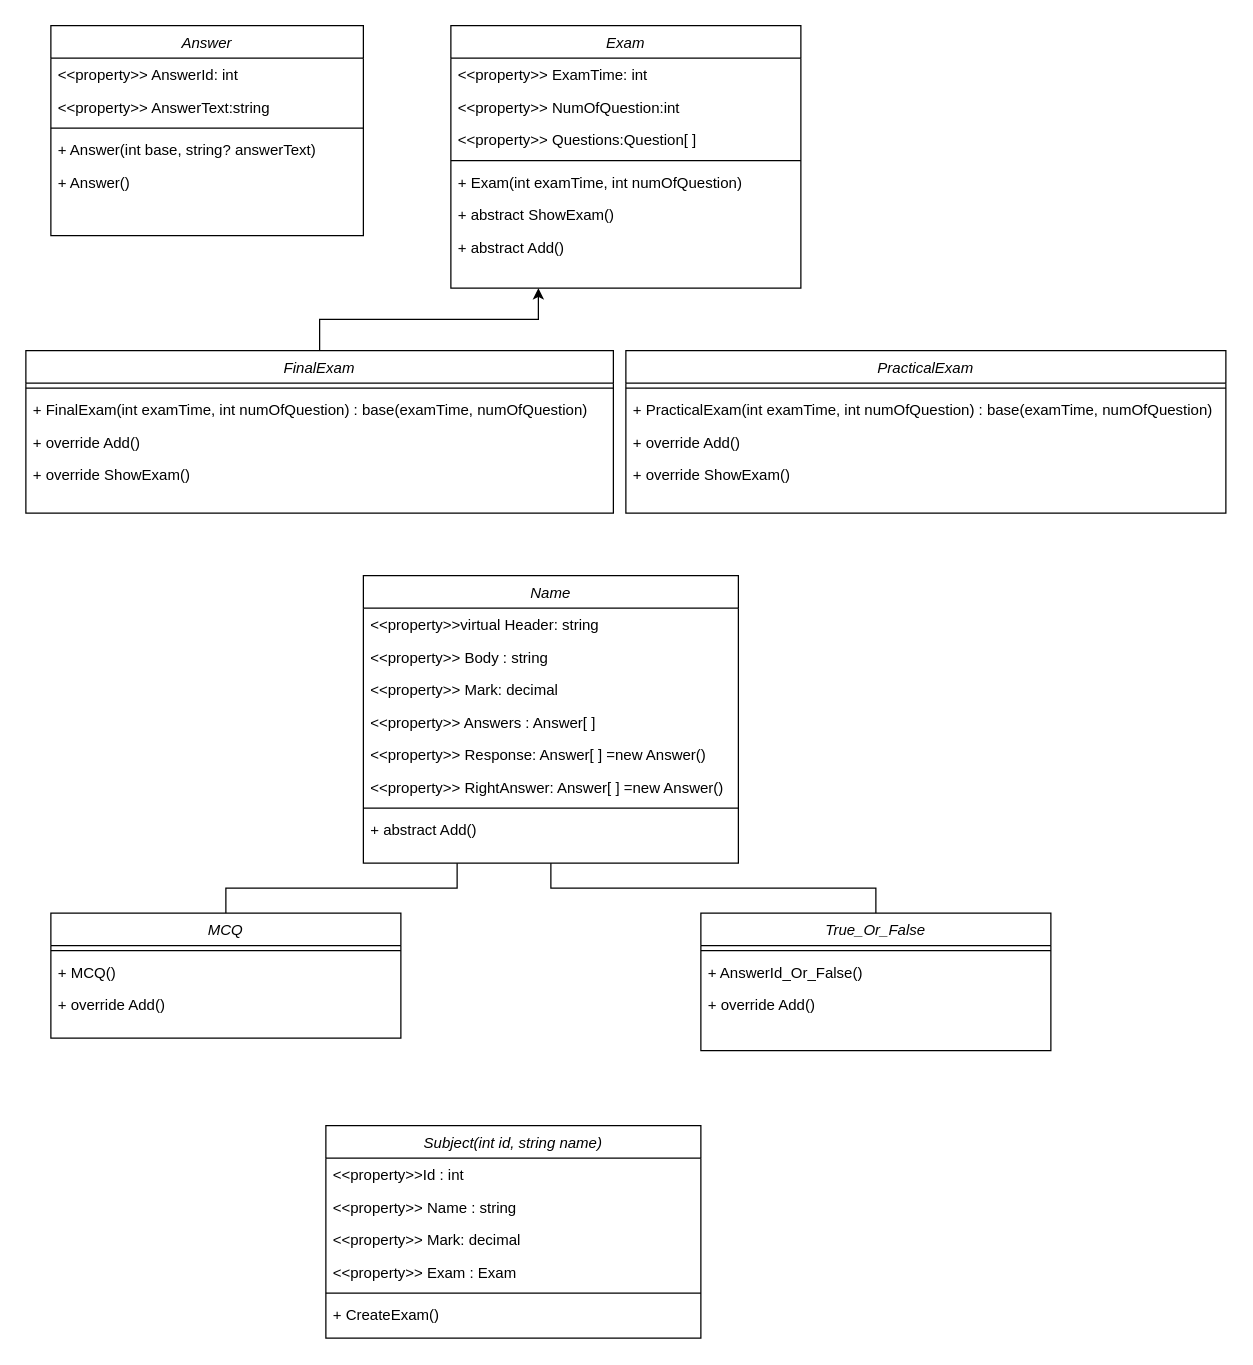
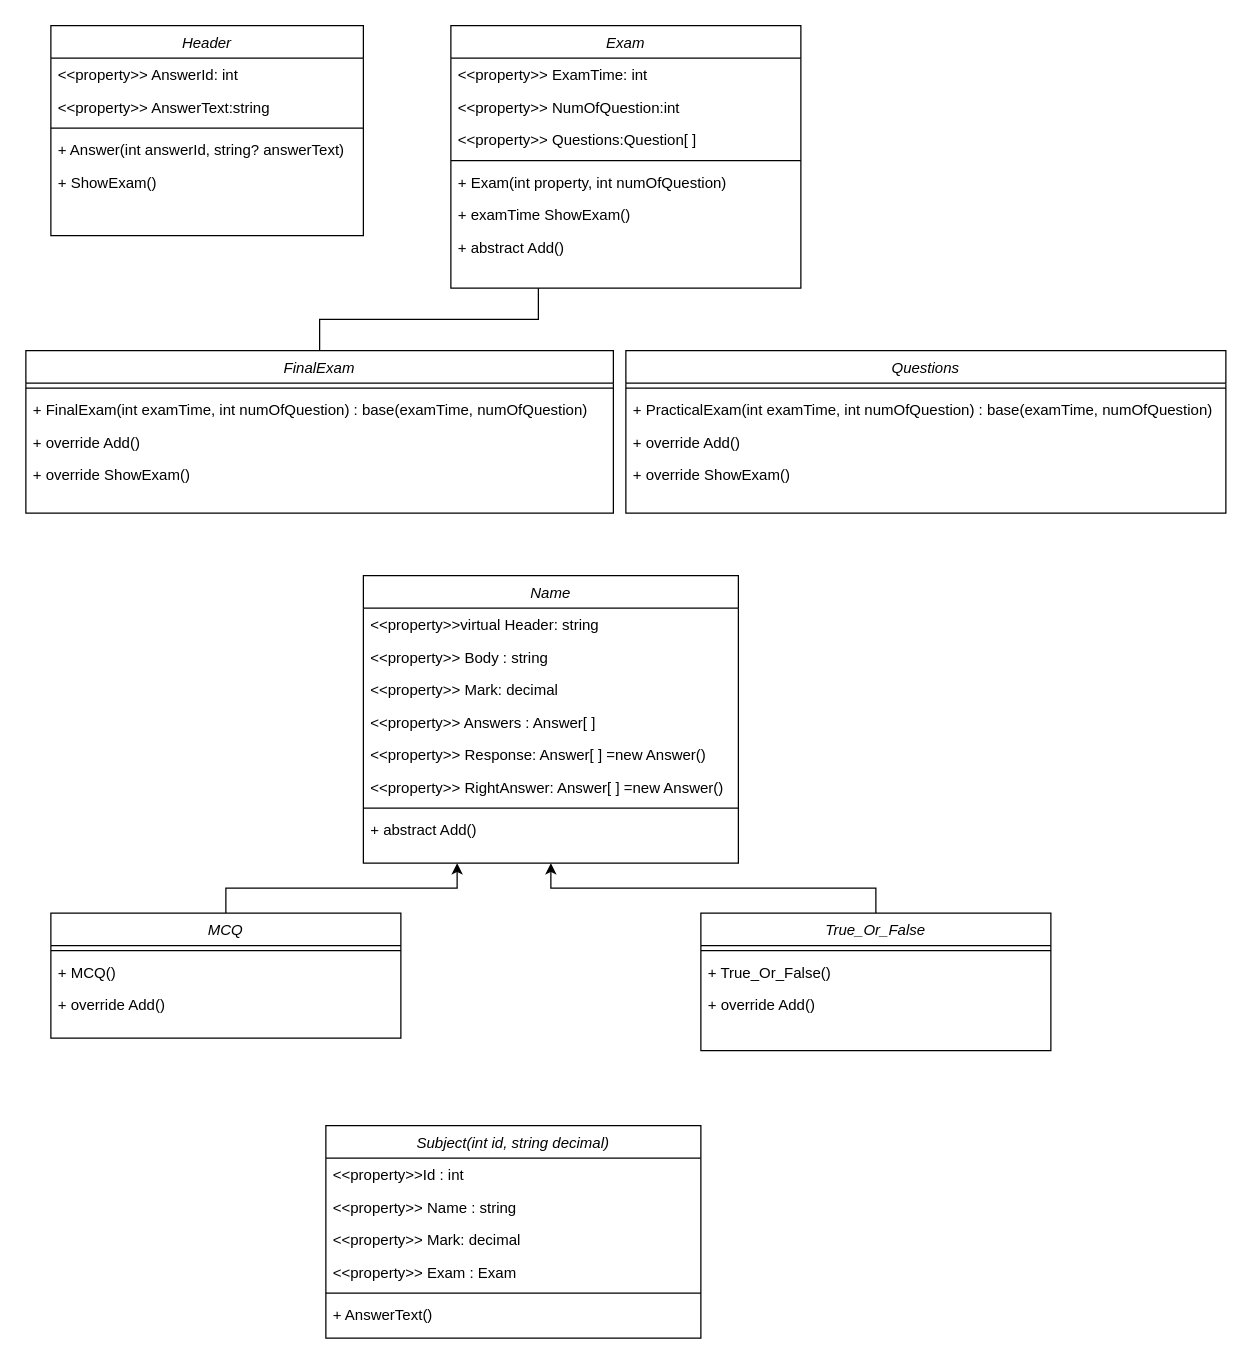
node "Answer": label "Answer" -> "Header"
node "+ Answer(int base, string? answerText)": label "+ Answer(int base, string? answerText)" -> "+ Answer(int answerId, string? answerText)"
node "+ Answer()": label "+ Answer()" -> "+ ShowExam()"
node "+ Exam(int examTime, int numOfQuestion)": label "+ Exam(int examTime, int numOfQuestion)" -> "+ Exam(int property, int numOfQuestion)"
node "+ abstract ShowExam()": label "+ abstract ShowExam()" -> "+ examTime ShowExam()"
edge "FinalExam" -> "Exam": arrowhead classic -> none
node "PracticalExam": label "PracticalExam" -> "Questions"
edge "Name" -- "MCQ": arrowhead none -> classic
edge "Name" -- "True_Or_False": arrowhead none -> classic
node "+ AnswerId_Or_False()": label "+ AnswerId_Or_False()" -> "+ True_Or_False()"
node "Subject(int id, string name)": label "Subject(int id, string name)" -> "Subject(int id, string decimal)"
node "+ CreateExam()": label "+ CreateExam()" -> "+ AnswerText()"
